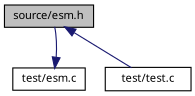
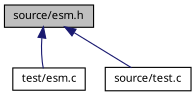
edge "source/esm.h" -> "test/esm.c": reversed
node "test/test.c": label "test/test.c" -> "source/test.c"
